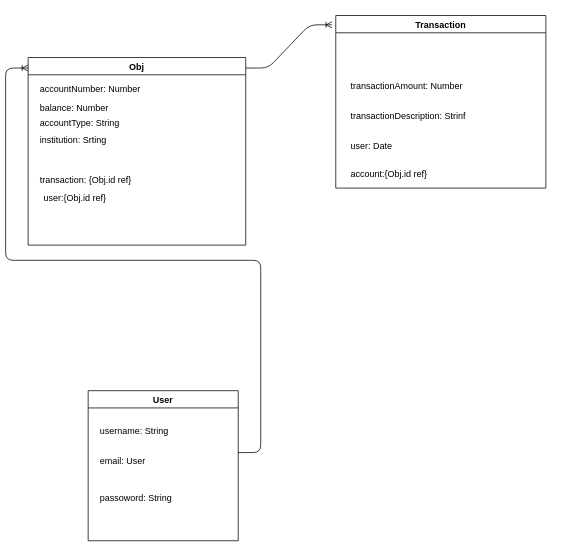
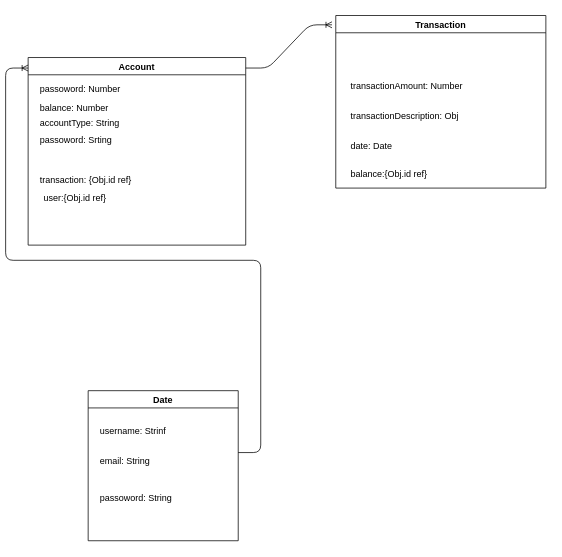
node "Obj": label "Obj" -> "Account"
node "accountNumber: Number": label "accountNumber: Number" -> "passoword: Number"
node "transactionDescription: Strinf": label "transactionDescription: Strinf" -> "transactionDescription: Obj"
node "institution: Srting": label "institution: Srting" -> "passoword: Srting"
node "user: Date": label "user: Date" -> "date: Date"
node "account:{Obj.id ref}": label "account:{Obj.id ref}" -> "balance:{Obj.id ref}"
node "User": label "User" -> "Date"
node "username: String": label "username: String" -> "username: Strinf"
node "email: User": label "email: User" -> "email: String"
